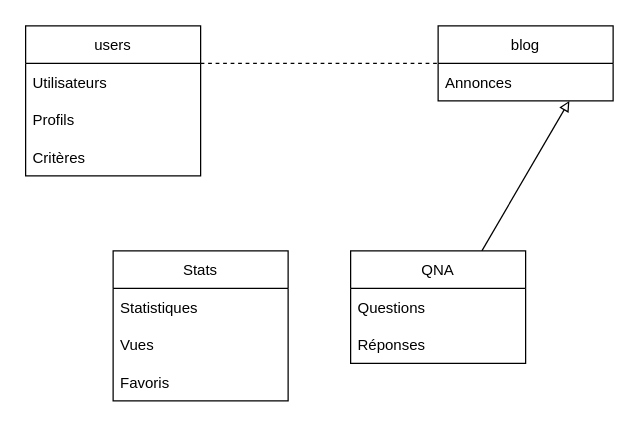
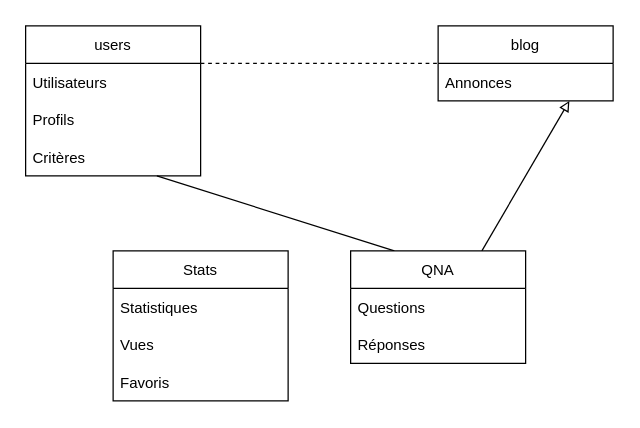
edge "users" -- "QNA": added
